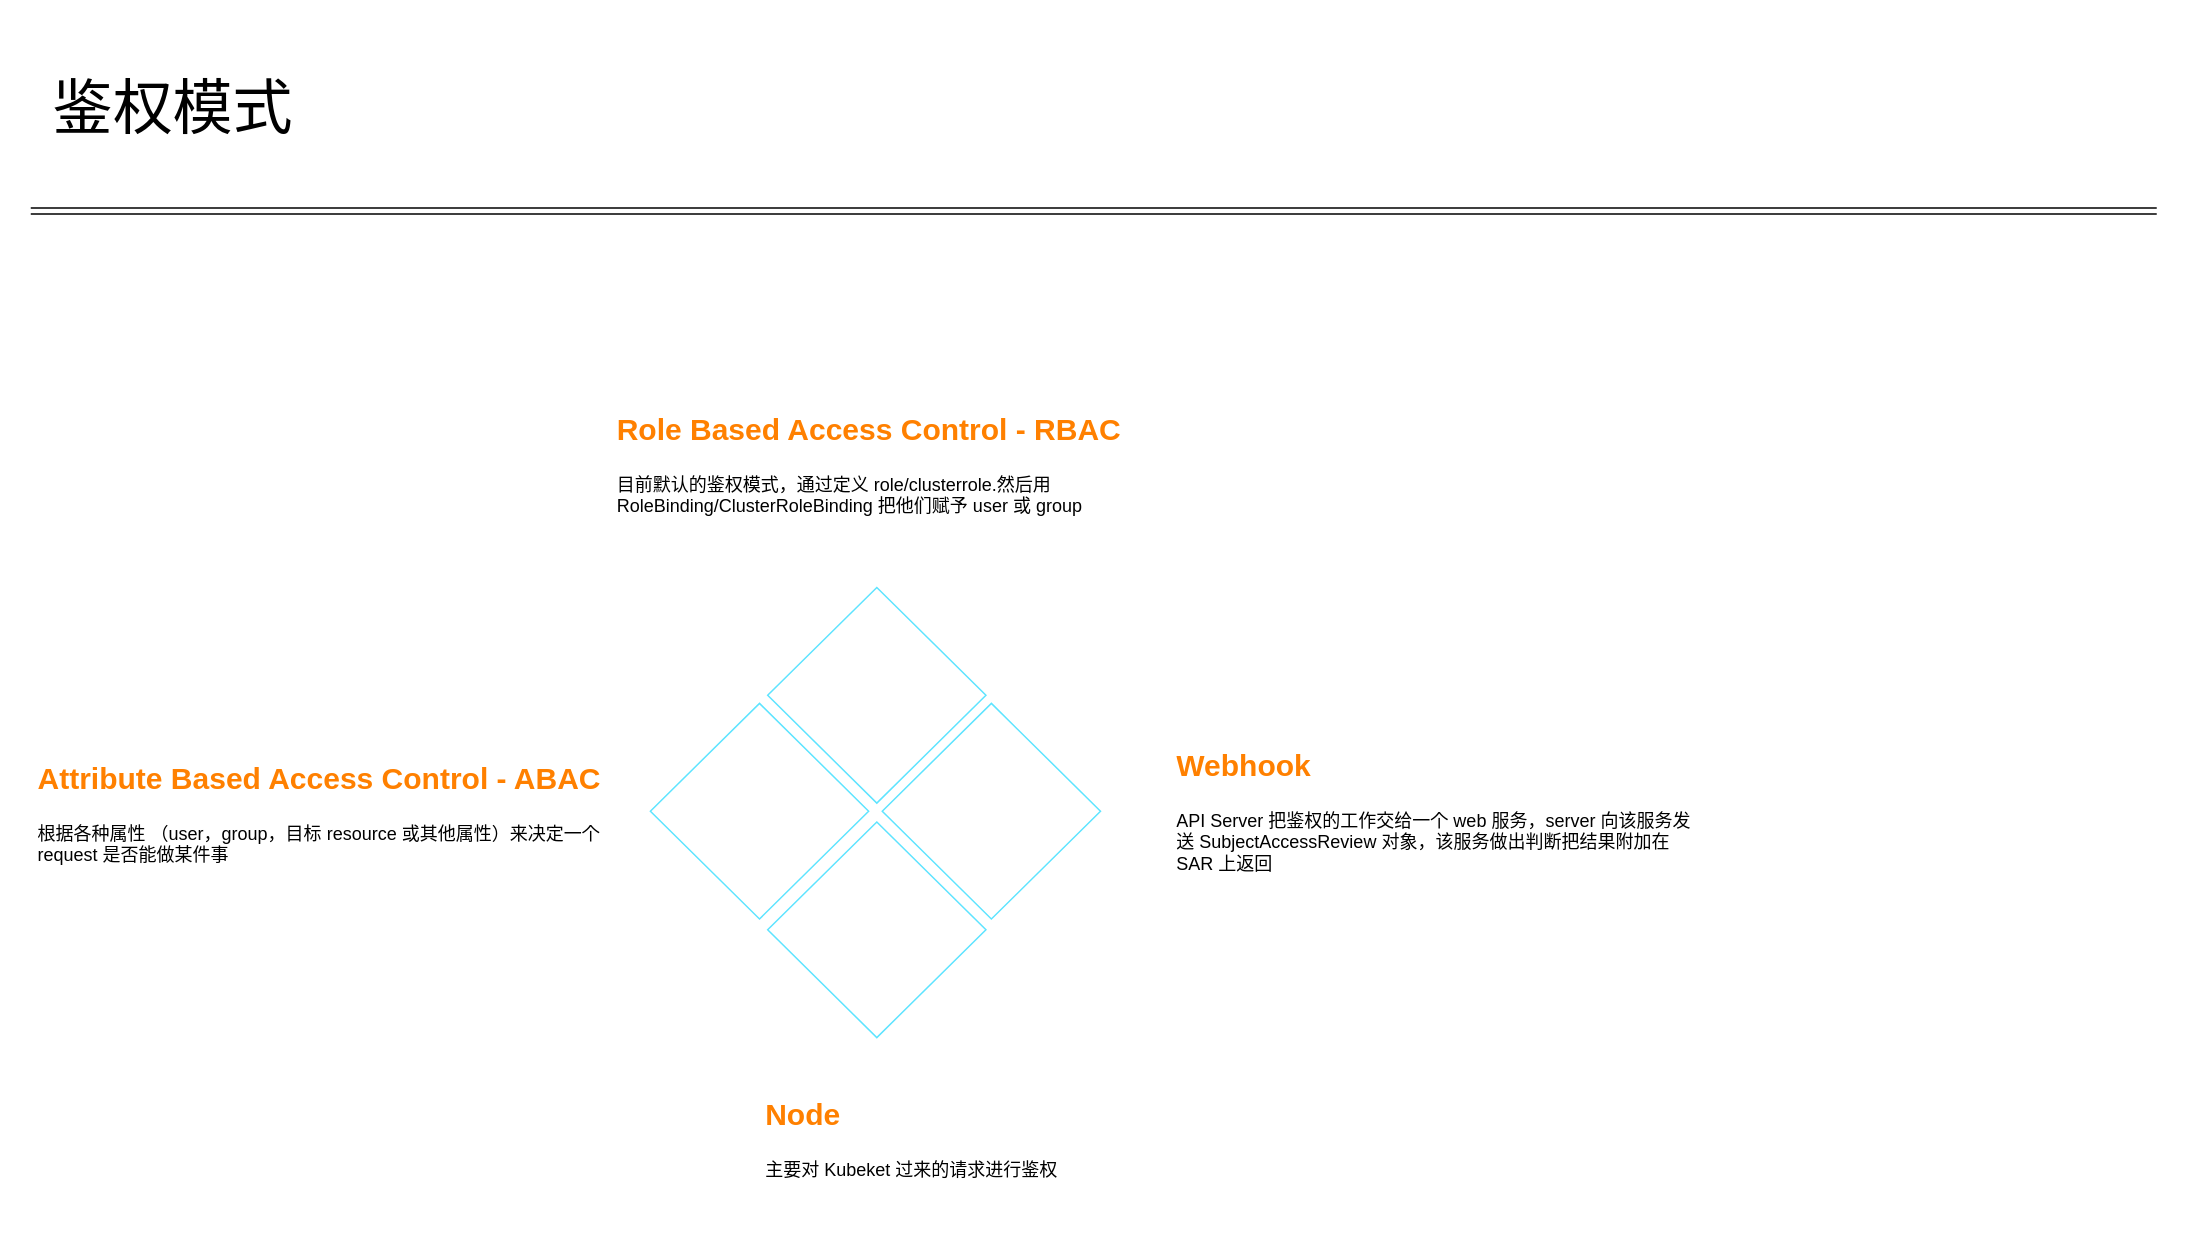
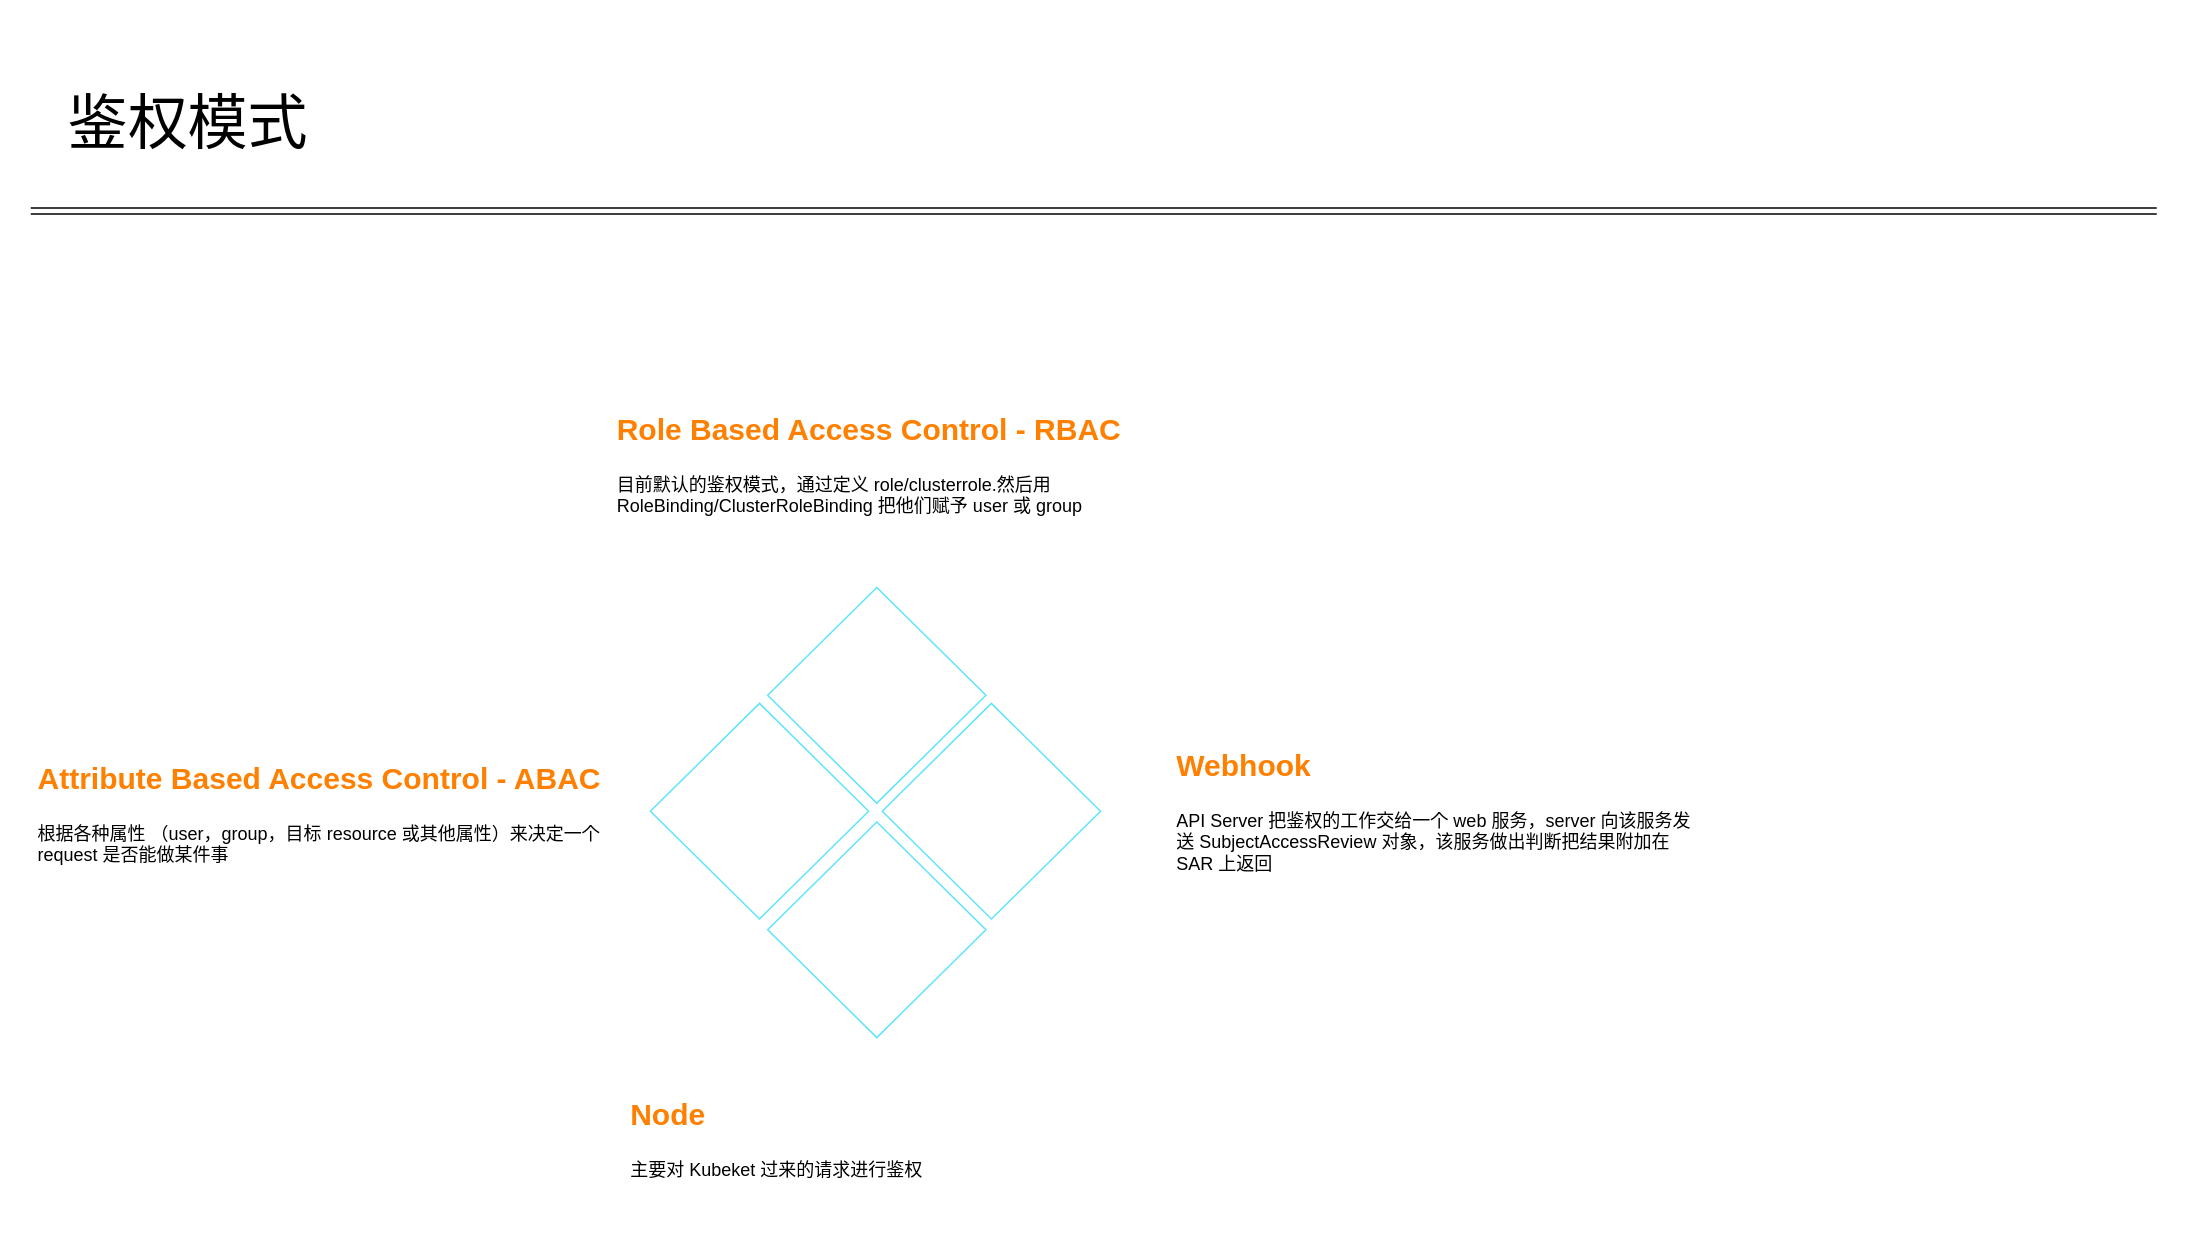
node "鉴权模式": moved (173, 107) -> (188, 122)
node "Node主要对 Kubeket 过来的请求进行鉴权": moved (1024, 1149) -> (889, 1149)
